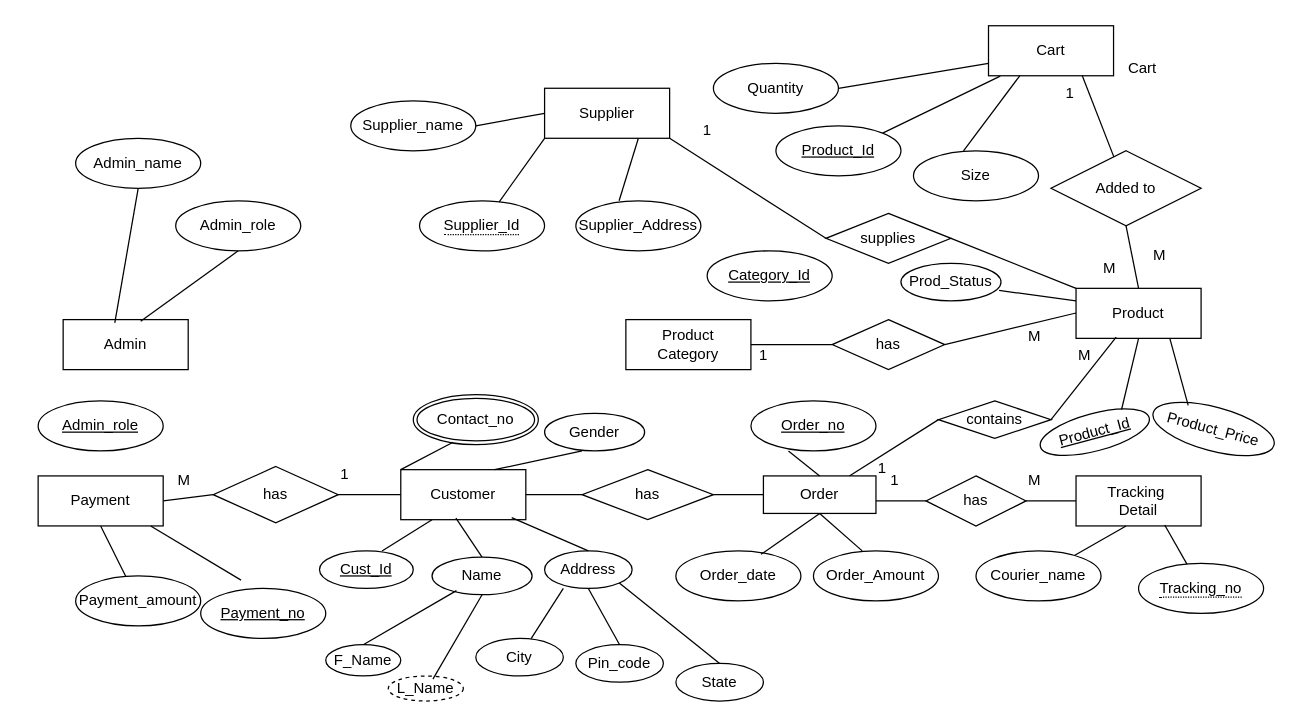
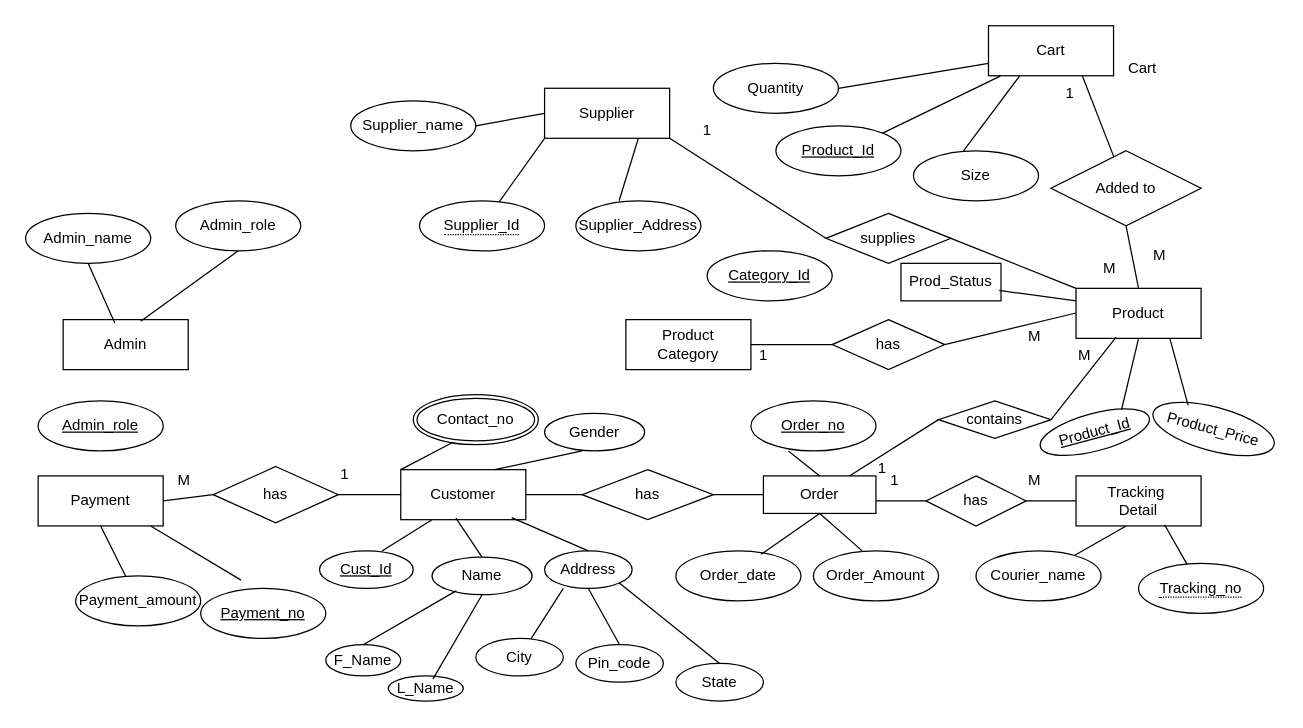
node "Admin_name": moved (138, 163) -> (88, 238)
node "Prod_Status": shape ellipse -> rectangle
node "L_Name": style dashed -> solid
